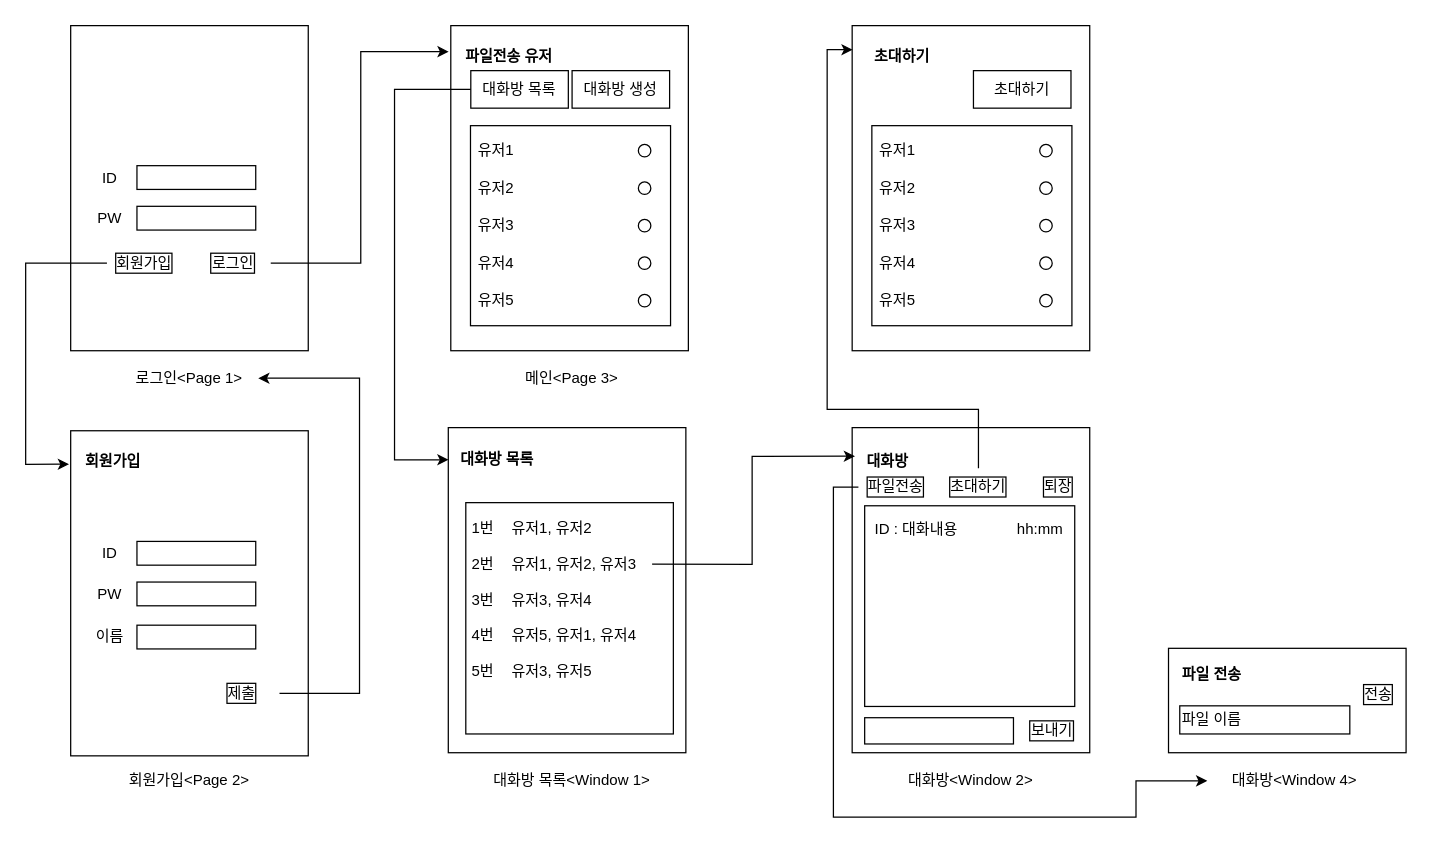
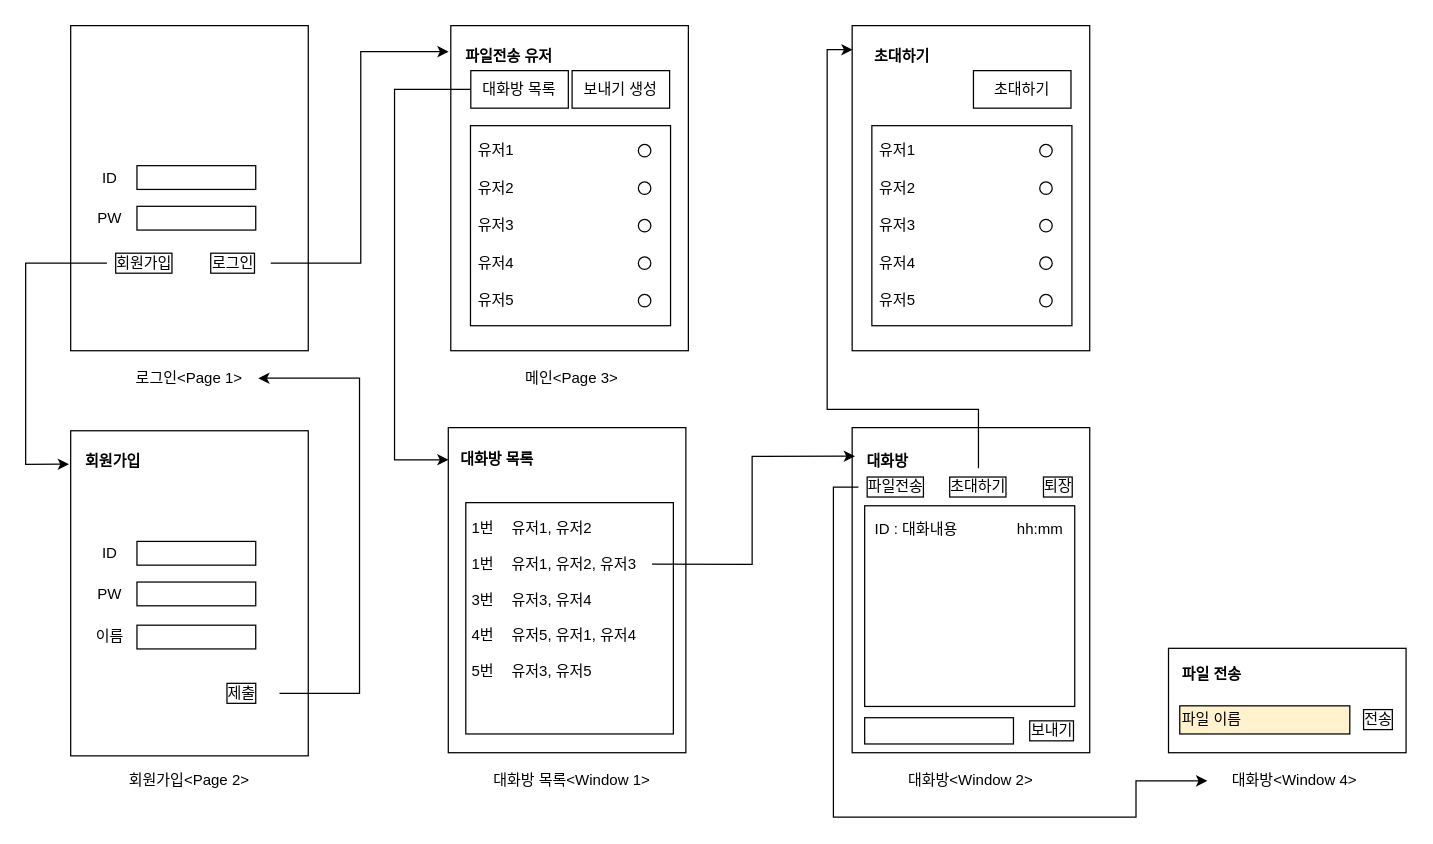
node "대화방 생성": label "대화방 생성" -> "보내기 생성"
node "1번 2번 3번 4번 5번": label "1번 2번 3번 4번 5번" -> "1번 1번 3번 4번 5번"
node "전송": moved (1378, 694) -> (1378, 719)
node "파일 이름": fillcolor #ffffff -> #fff2cc
